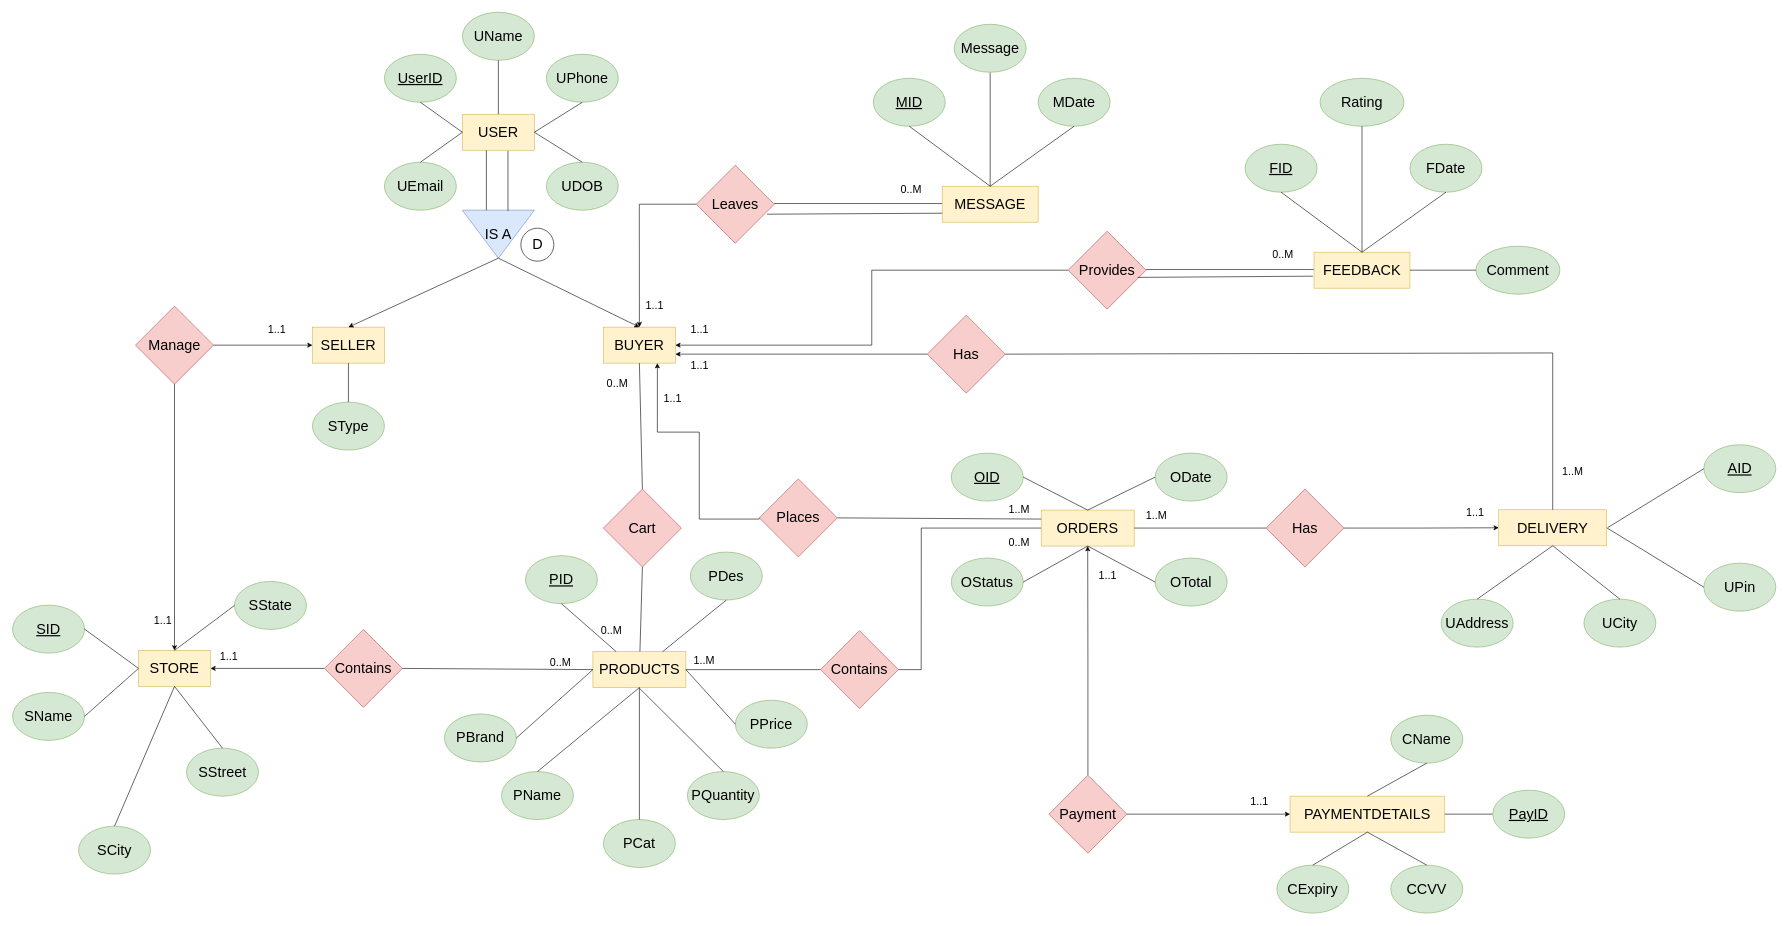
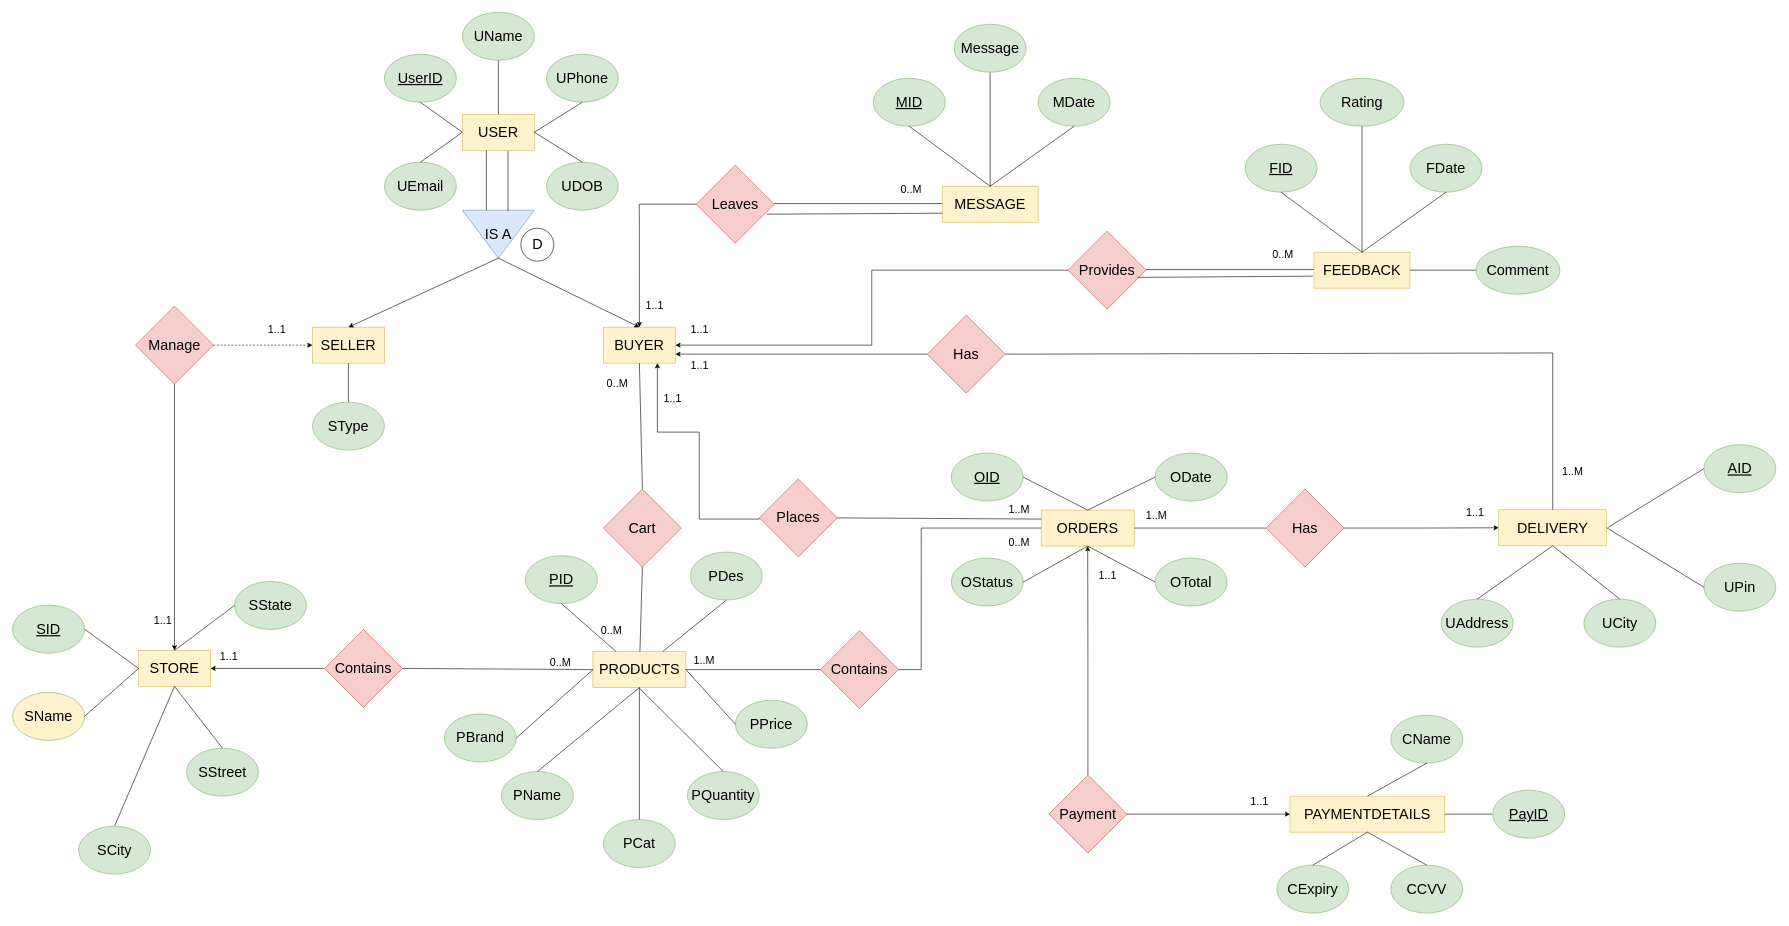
edge "Manage" -> "SELLER": style solid -> dashed
node "SName": fillcolor #d5e8d4 -> #fff2cc
